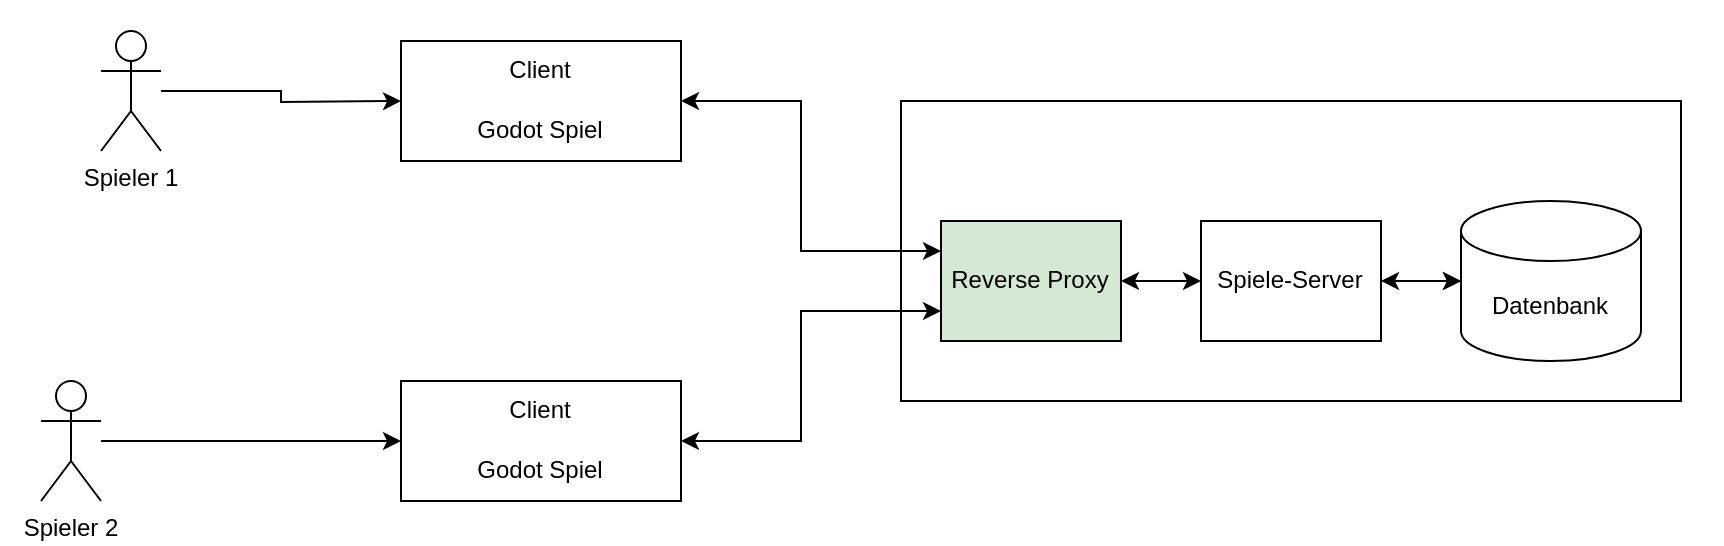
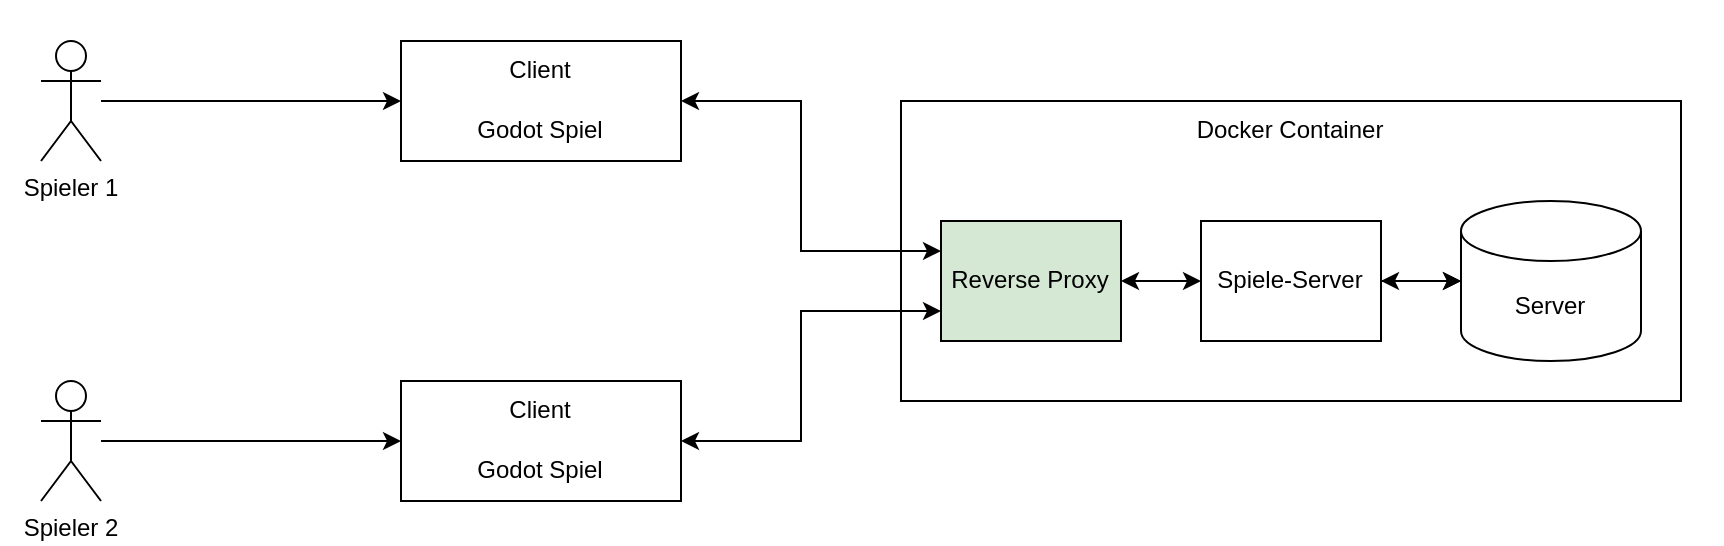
node "Spieler 1": moved (131, 91) -> (71, 101)
node "Docker Container": added
node "Datenbank": label "Datenbank" -> "Server"
